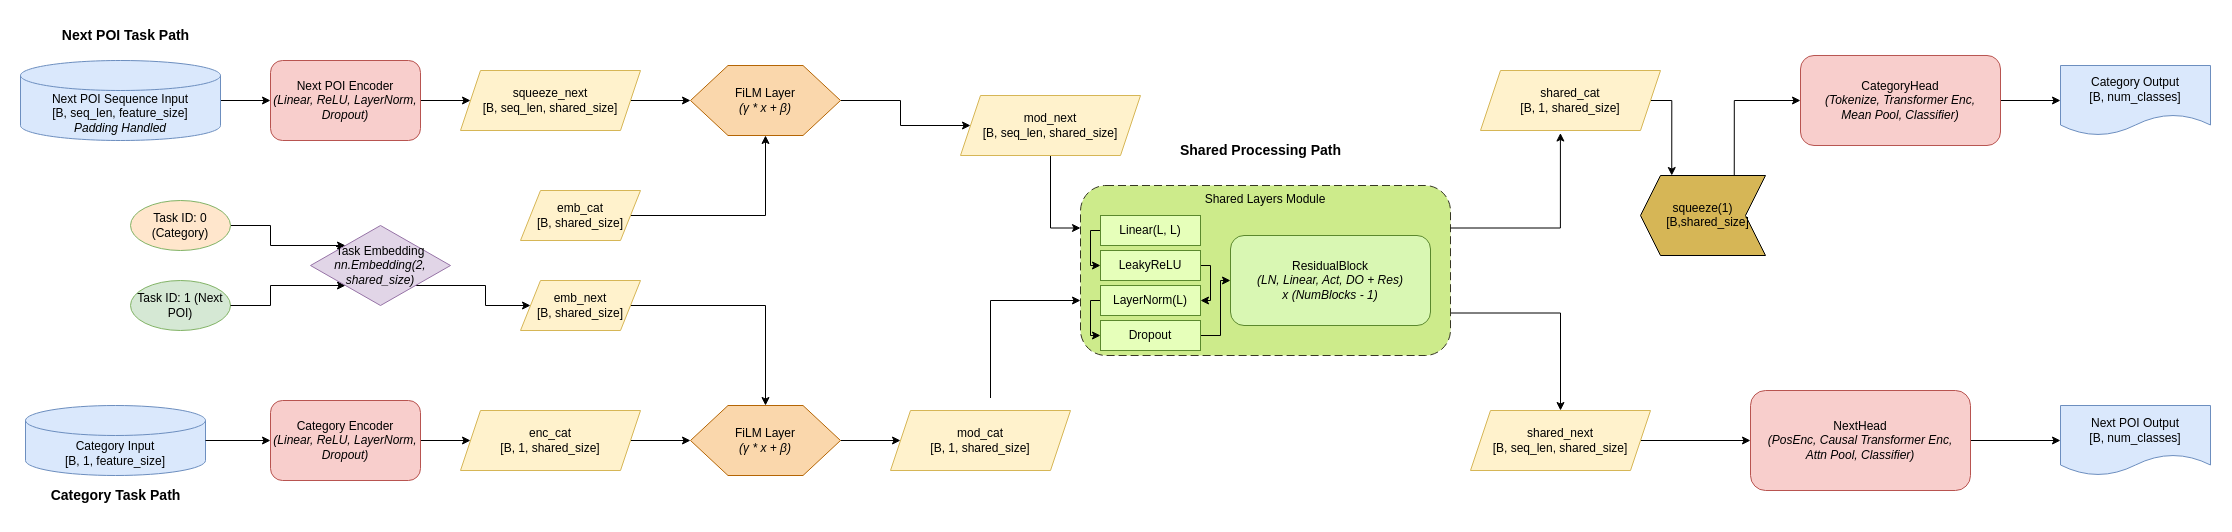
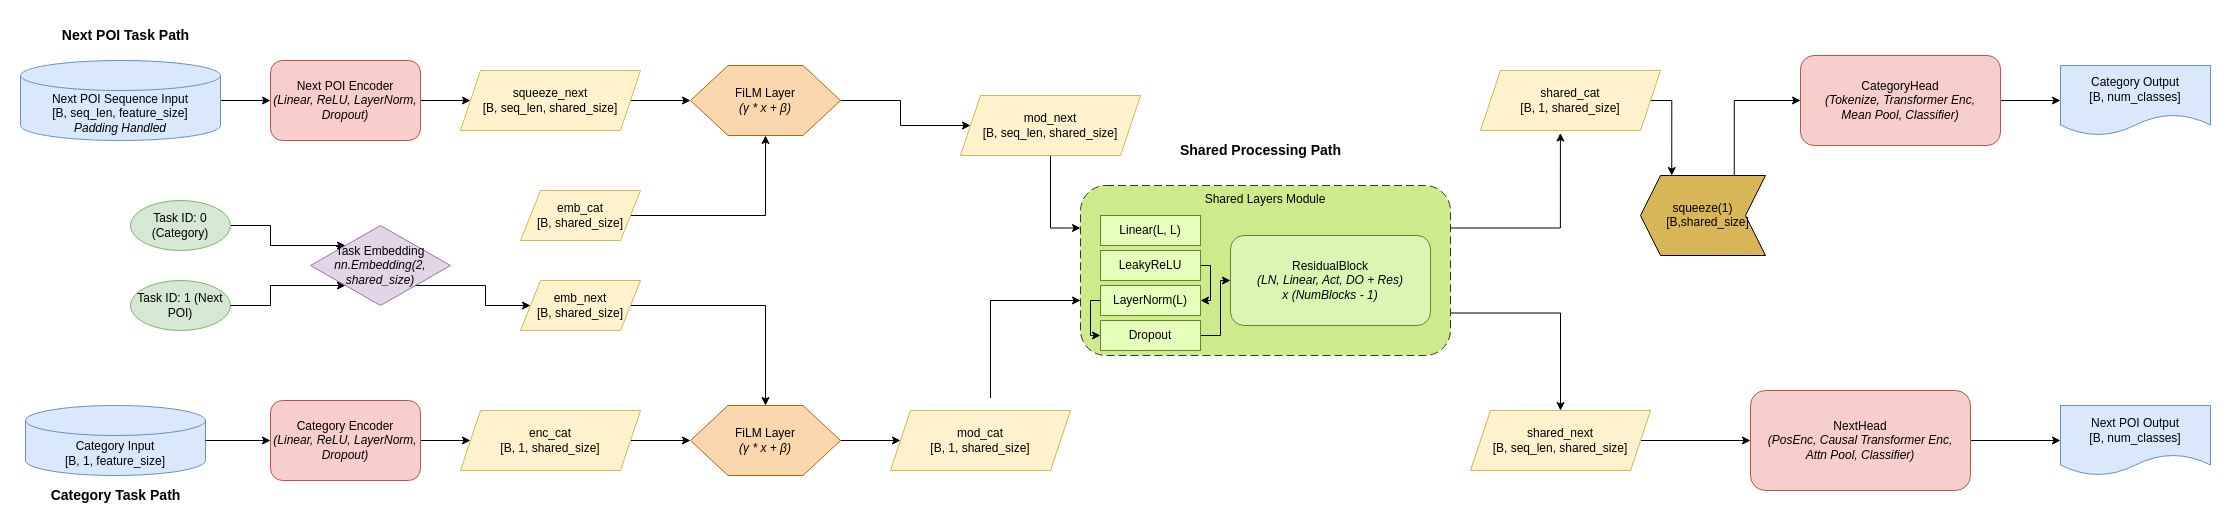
node "Task ID: 0 (Category)": fillcolor #ffe6cc -> #d5e8d4
edge "Linear(L, L)" -> "LeakyReLU": removed
